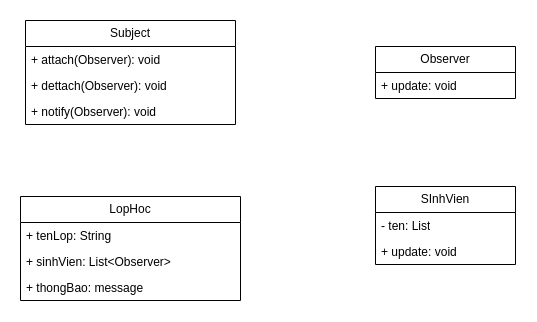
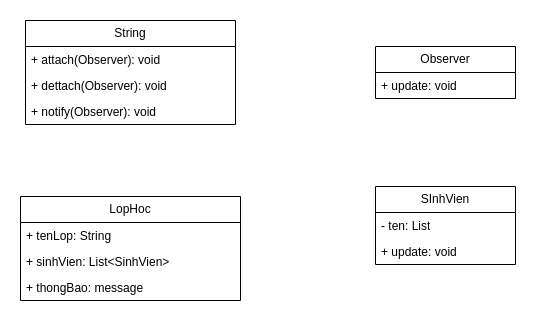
node "Subject": label "Subject" -> "String"
node "+ sinhVien: List<Observer>": label "+ sinhVien: List<Observer>" -> "+ sinhVien: List<SinhVien>"
